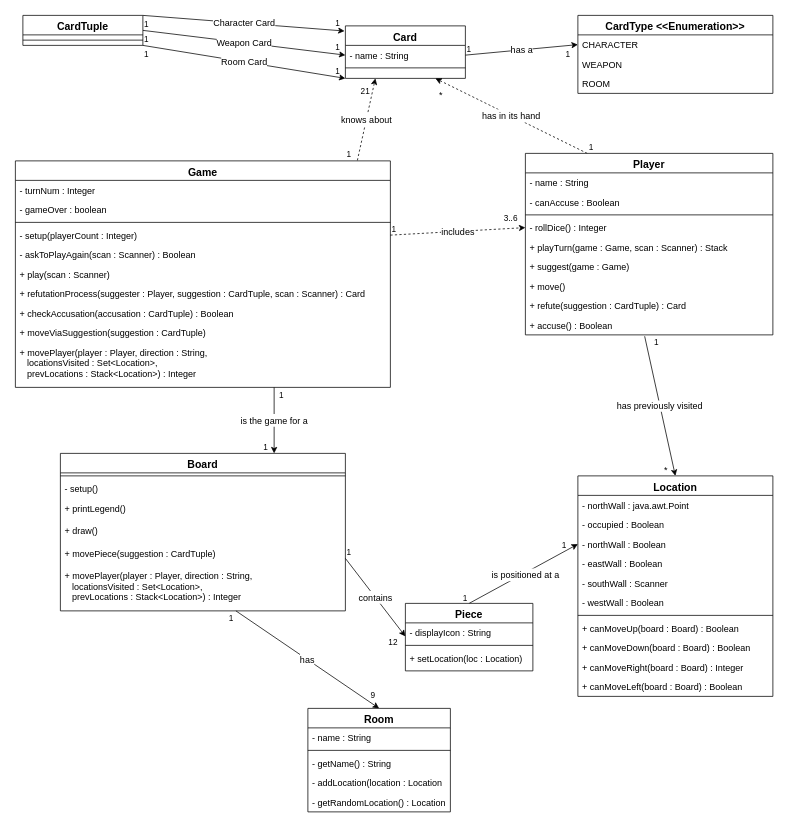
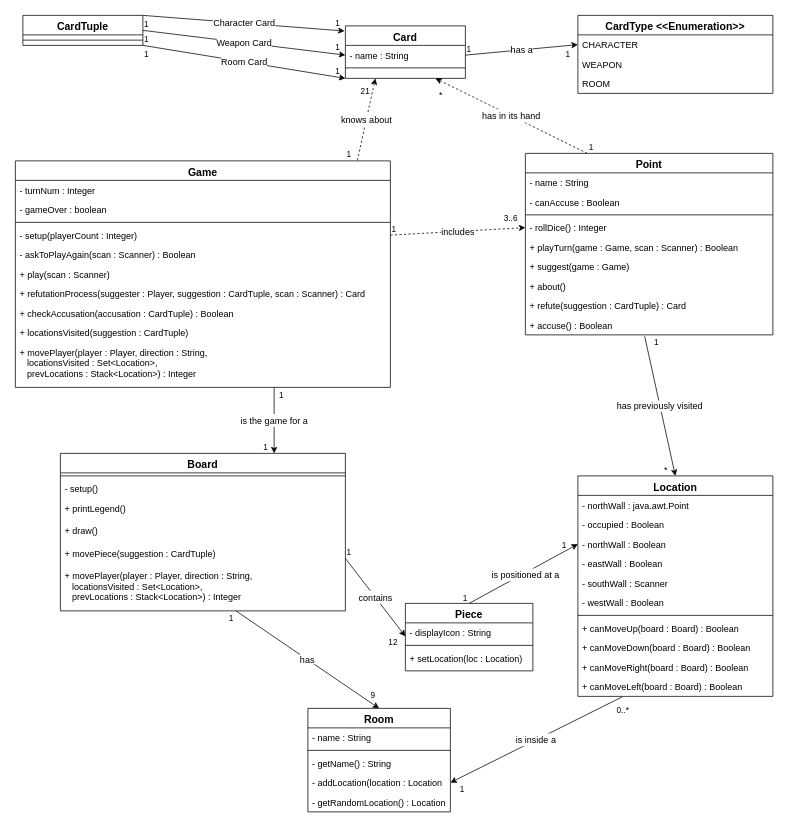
node "Player": label "Player" -> "Point"
node "+ playTurn(game : Game, scan : Scanner) : Stack": label "+ playTurn(game : Game, scan : Scanner) : Stack" -> "+ playTurn(game : Game, scan : Scanner) : Boolean"
node "+ move()": label "+ move()" -> "+ about()"
node "+ moveViaSuggestion(suggestion : CardTuple)": label "+ moveViaSuggestion(suggestion : CardTuple)" -> "+ locationsVisited(suggestion : CardTuple)"
node "+ canMoveRight(board : Board) : Integer": label "+ canMoveRight(board : Board) : Integer" -> "+ canMoveRight(board : Board) : Boolean"
edge "+ canMoveLeft(board : Board) : Boolean" -> "- addLocation(location : Location": added, labels "0..*", "is inside a", "1"
